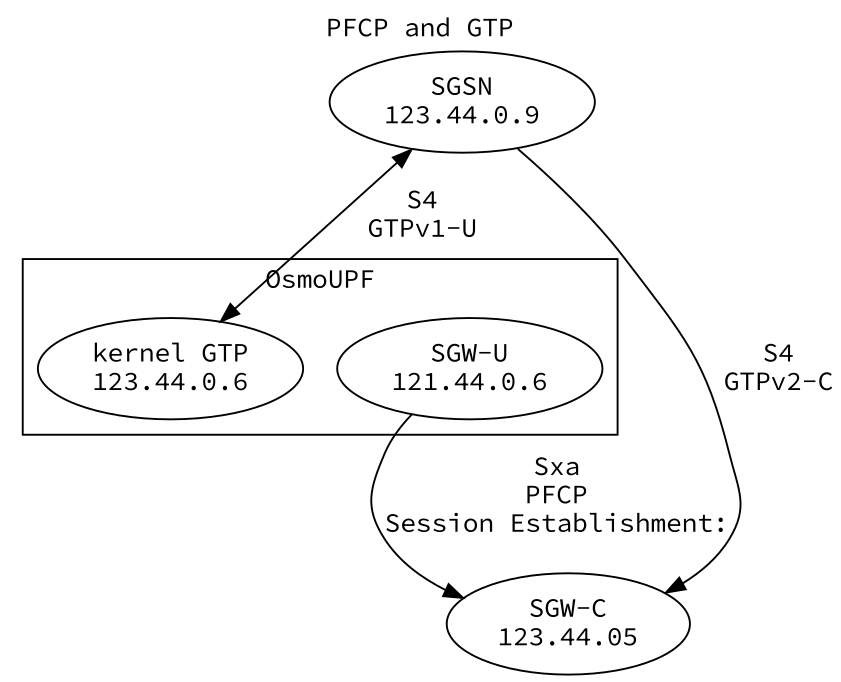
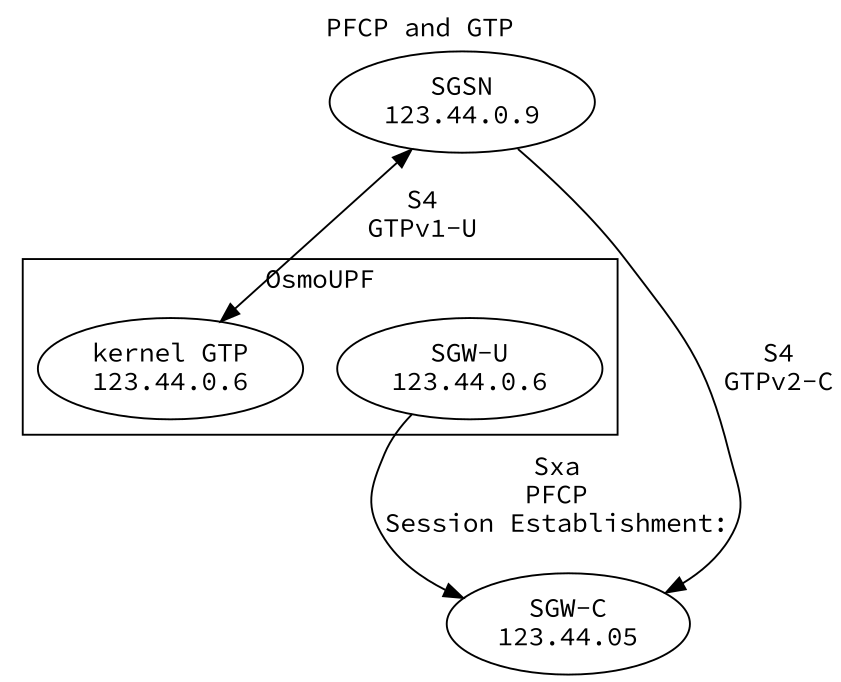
node "SGW-U 121.44.0.6": label "SGW-U 121.44.0.6" -> "SGW-U 123.44.0.6"
